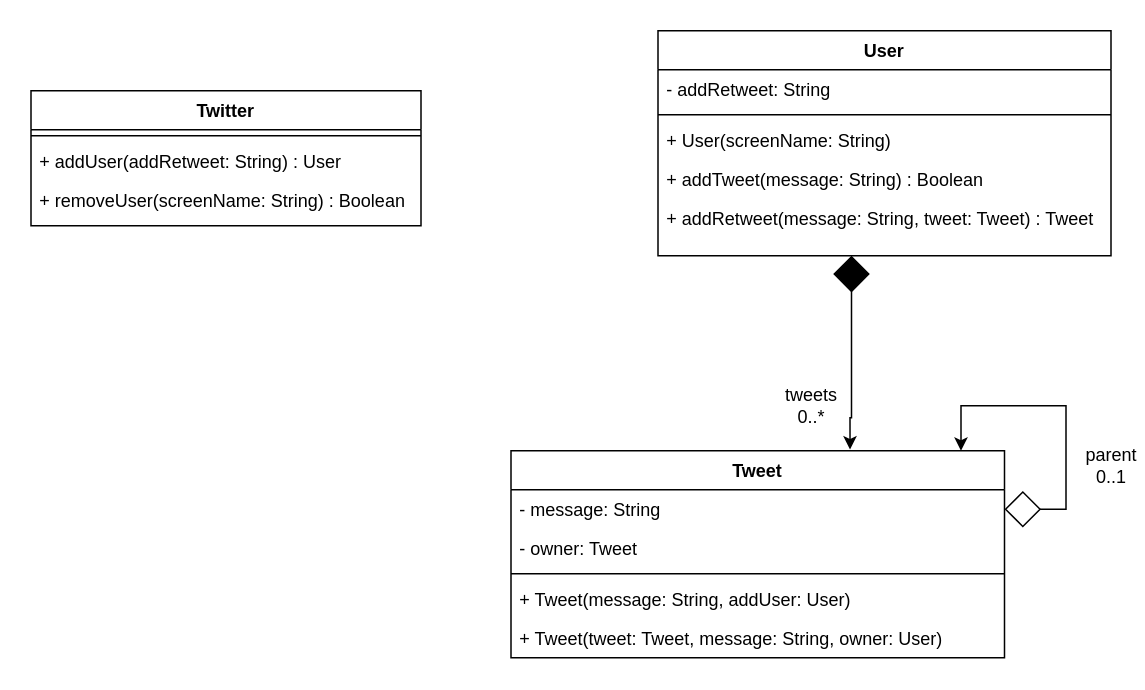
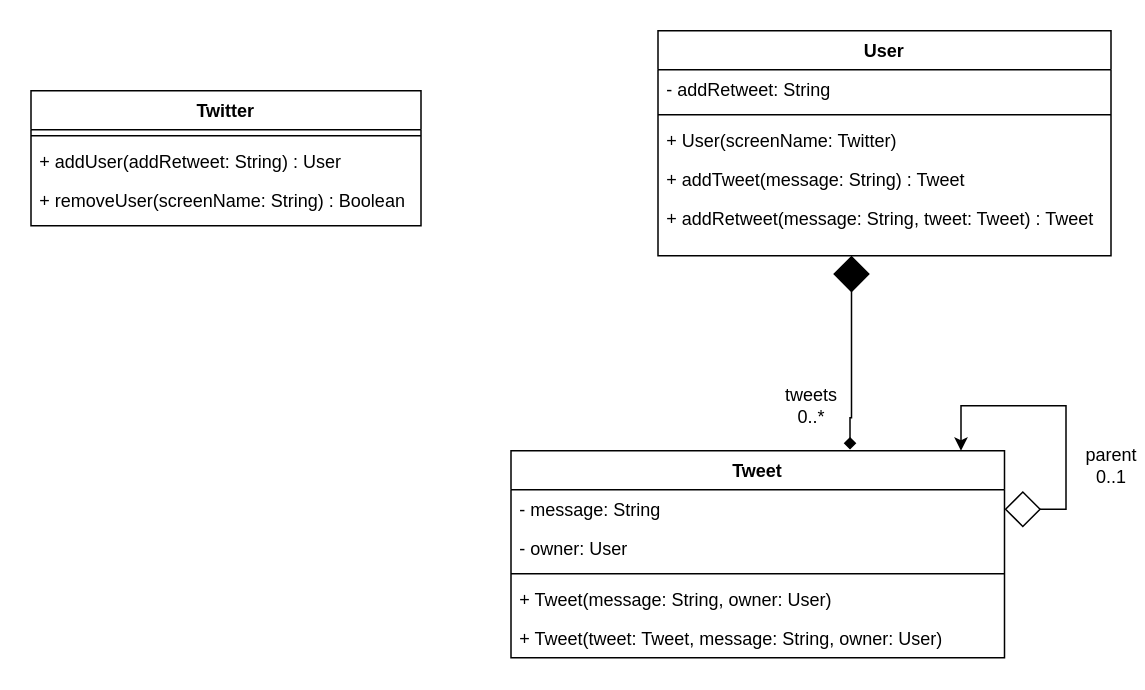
node "+ User(screenName: String)": label "+ User(screenName: String)" -> "+ User(screenName: Twitter)"
node "+ addTweet(message: String) : Boolean": label "+ addTweet(message: String) : Boolean" -> "+ addTweet(message: String) : Tweet"
edge "User" -- "Tweet": arrowhead classic -> diamond
node "- owner: Tweet": label "- owner: Tweet" -> "- owner: User"
node "+ Tweet(message: String, addUser: User)": label "+ Tweet(message: String, addUser: User)" -> "+ Tweet(message: String, owner: User)"
